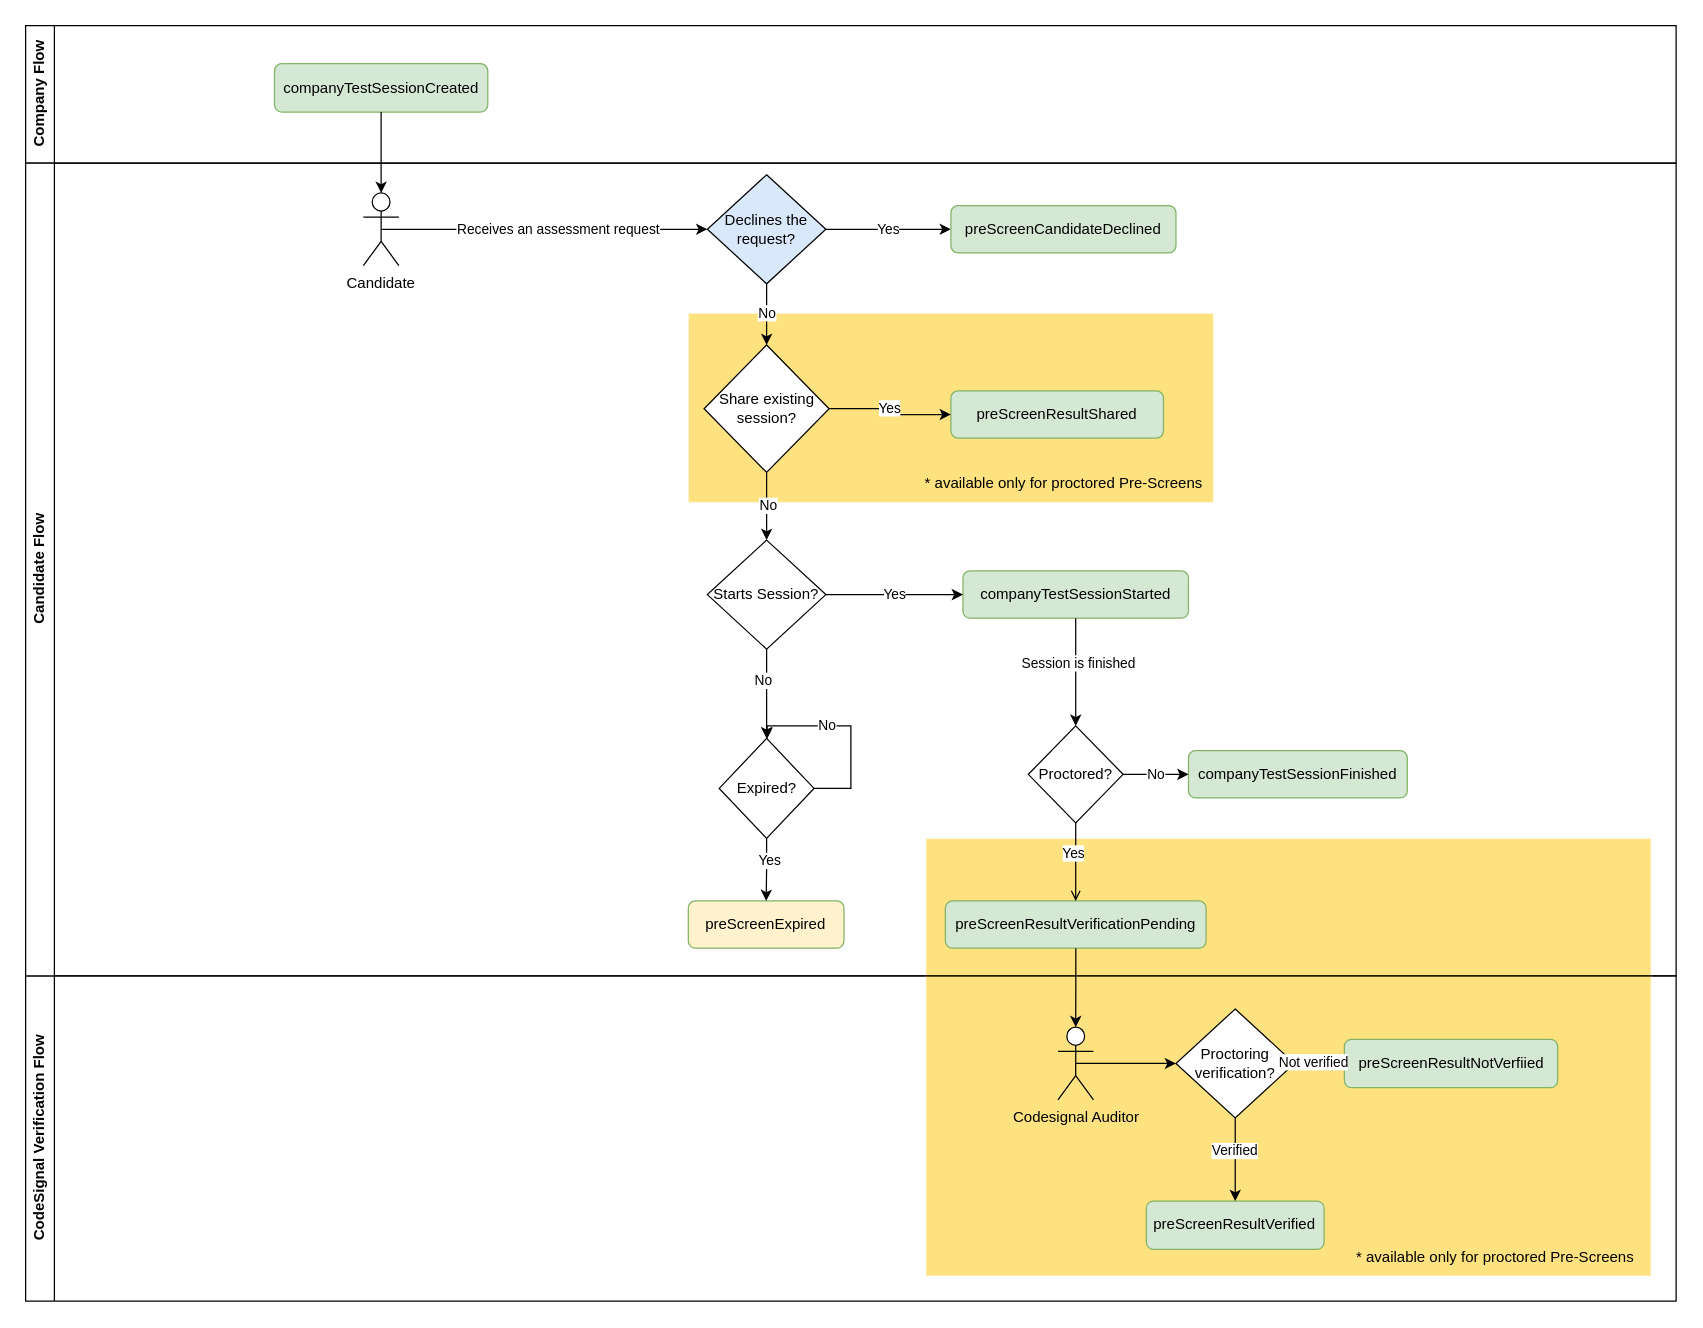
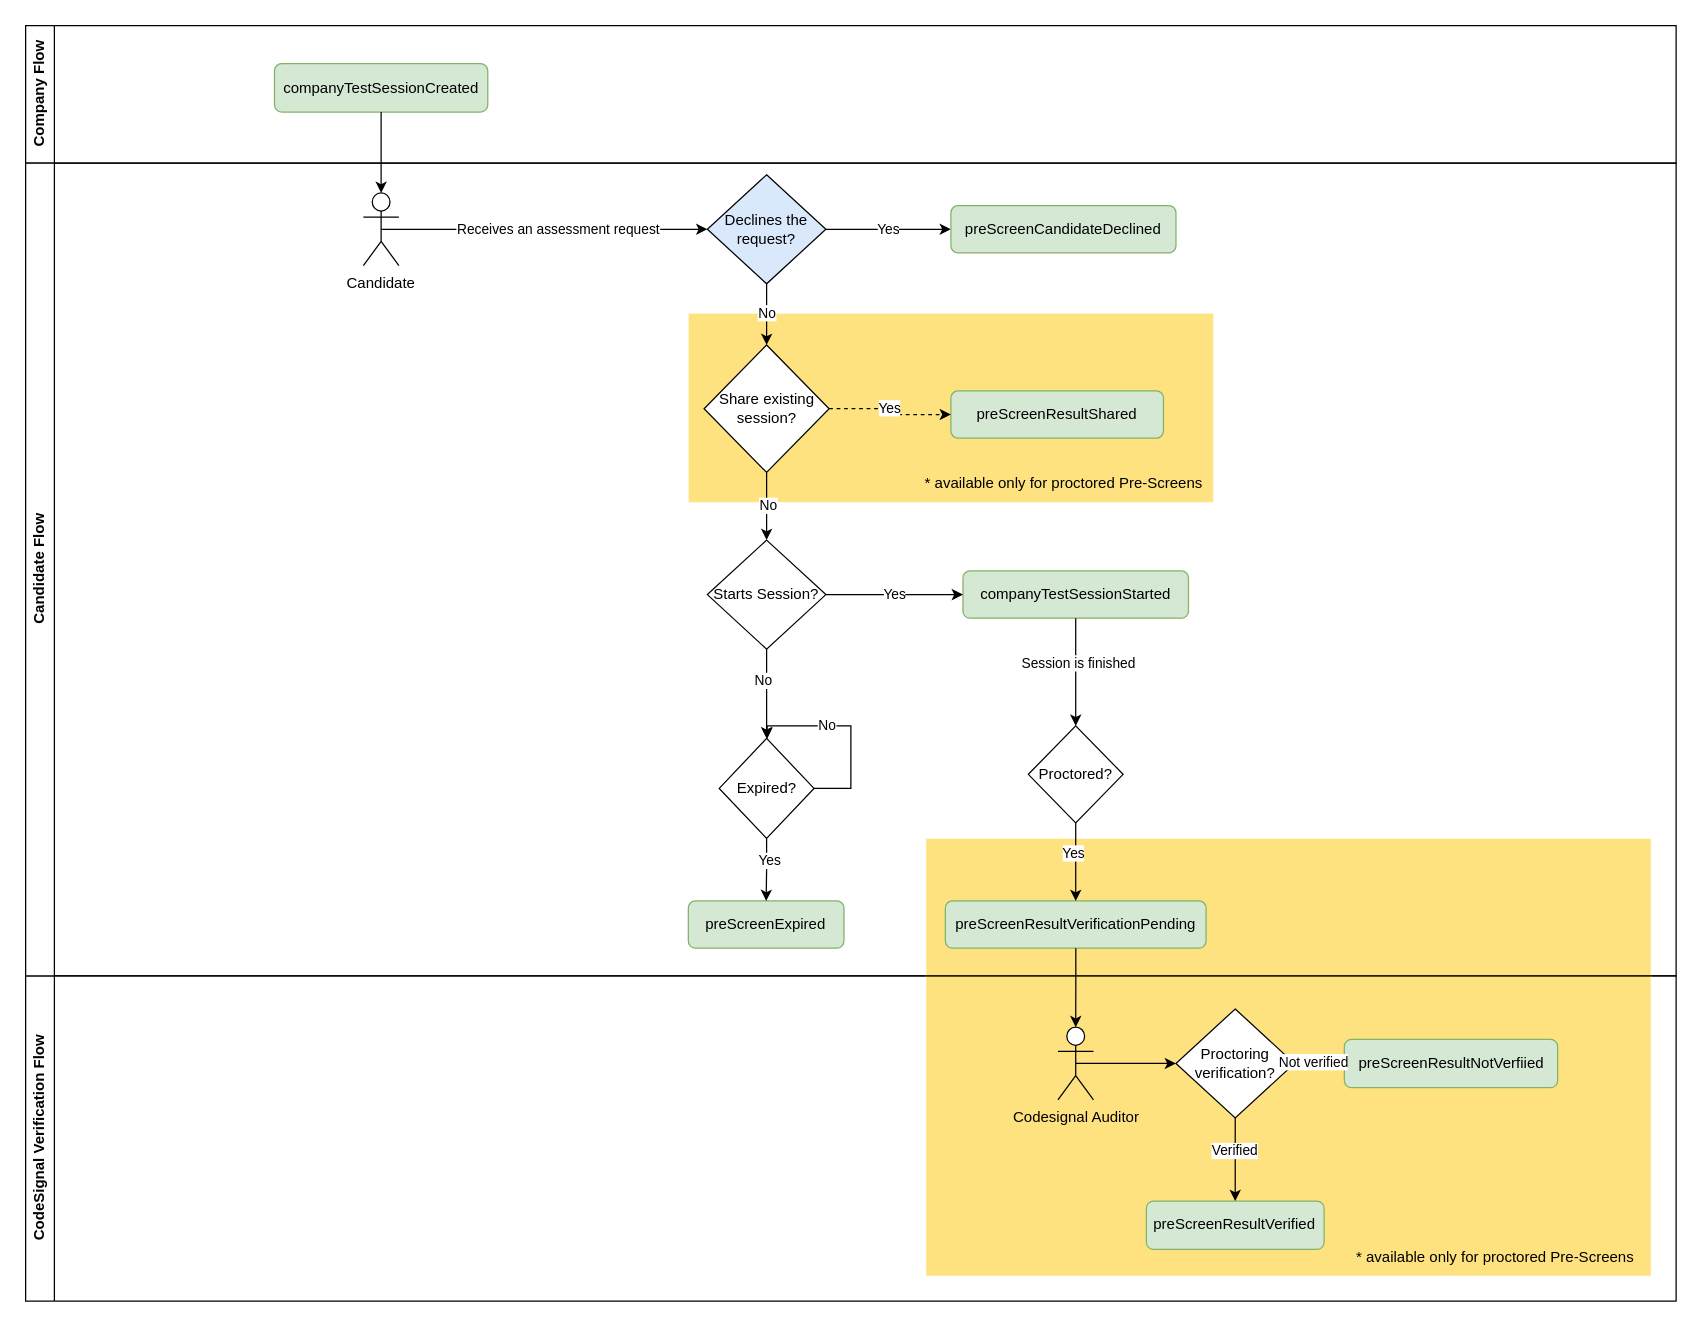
edge "Share existing session?" -> "preScreenResultShared": style solid -> dashed
edge "Proctored?" -> "companyTestSessionFinished": removed, label "No"
node "companyTestSessionFinished": removed
edge "Proctored?" -> "preScreenResultVerificationPending": arrowhead open -> classic
node "preScreenExpired": fillcolor #fff2cc -> #d5e8d4
